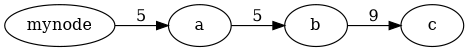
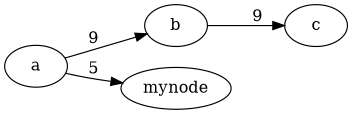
edge "a" -> "b": label "5" -> "9"
edge "mynode" -> "a": reversed
